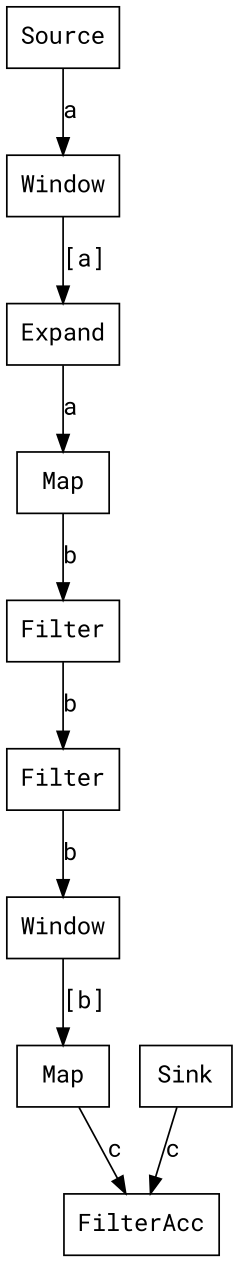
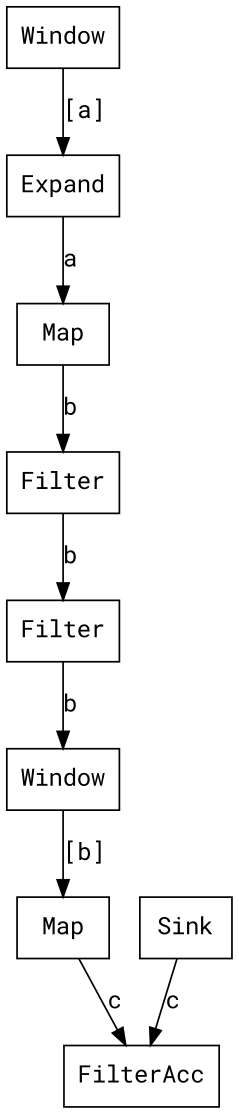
node "Source": removed
